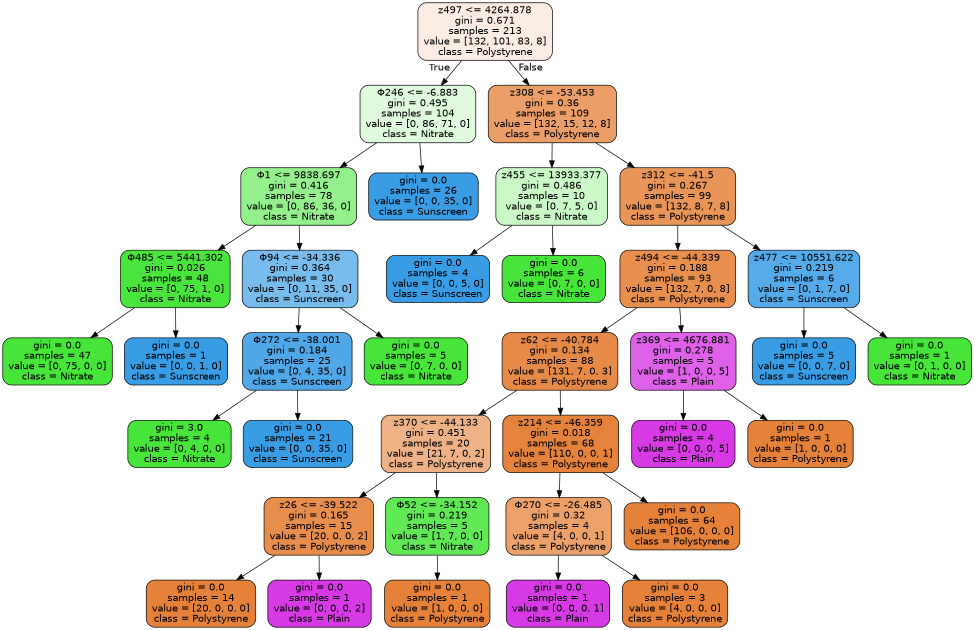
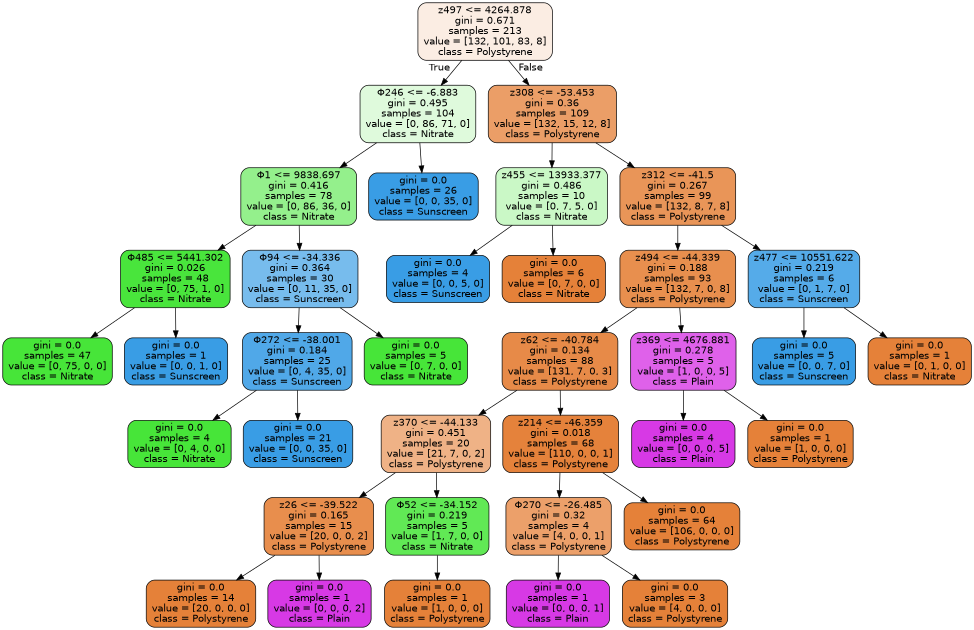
node "gini = 0.0 samples = 6 value = [0, 7, 0, 0] class = Nitrate": fillcolor #47e539 -> #e58139
node "gini = 0.0 samples = 1 value = [0, 1, 0, 0] class = Nitrate": fillcolor #47e539 -> #e58139
node "gini = 3.0 samples = 4 value = [0, 4, 0, 0] class = Nitrate": label "gini = 3.0 samples = 4 value = [0, 4, 0, 0] class = Nitrate" -> "gini = 0.0 samples = 4 value = [0, 4, 0, 0] class = Nitrate"
